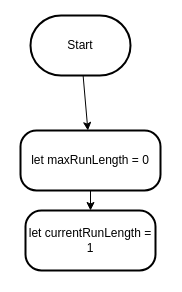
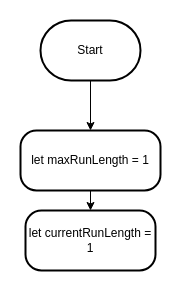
node "Start": moved (81, 46) -> (91, 51)
node "let maxRunLength = 0": label "let maxRunLength = 0" -> "let maxRunLength = 1"
